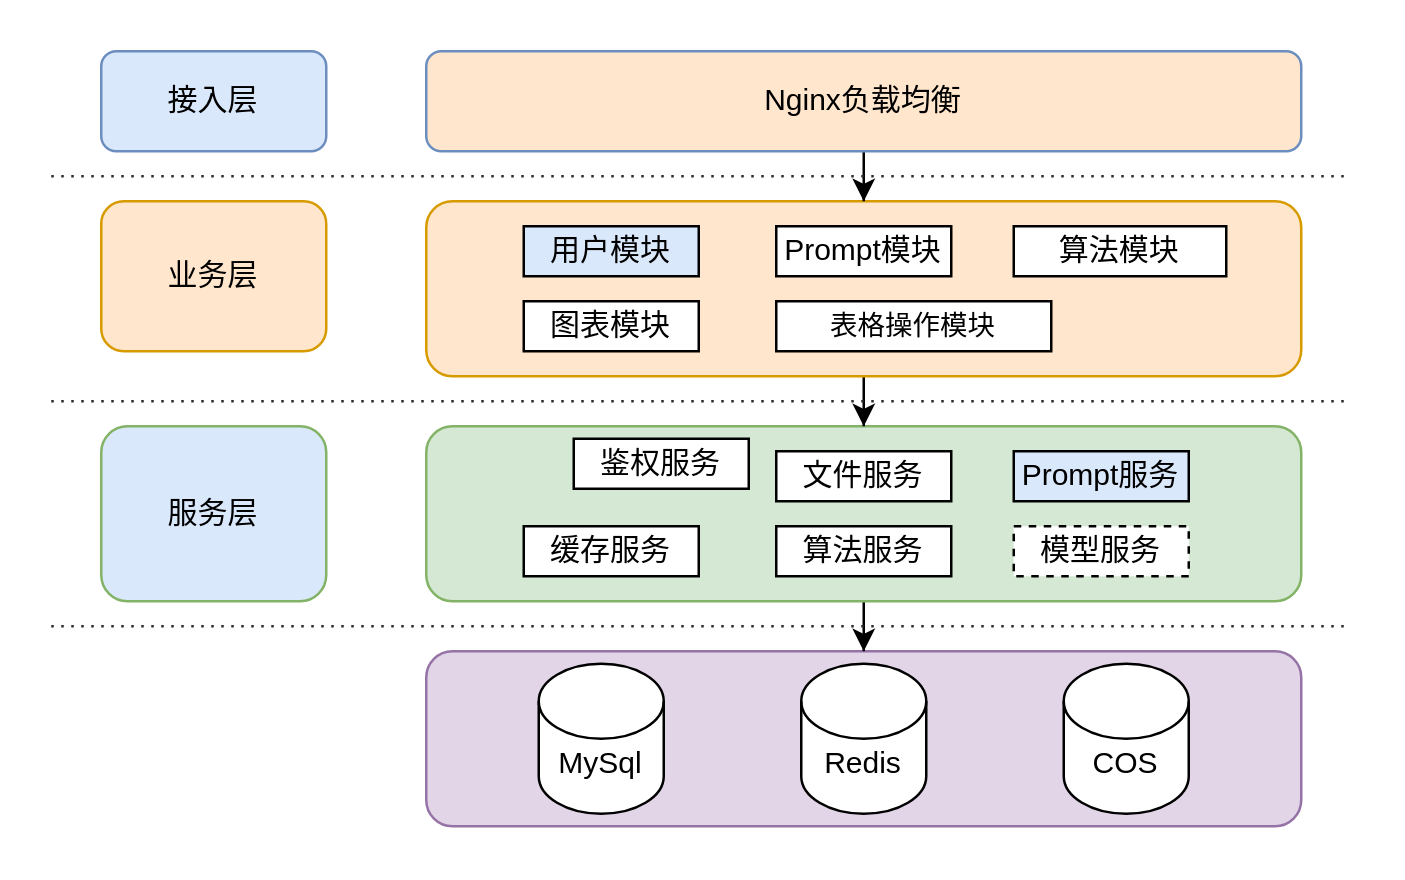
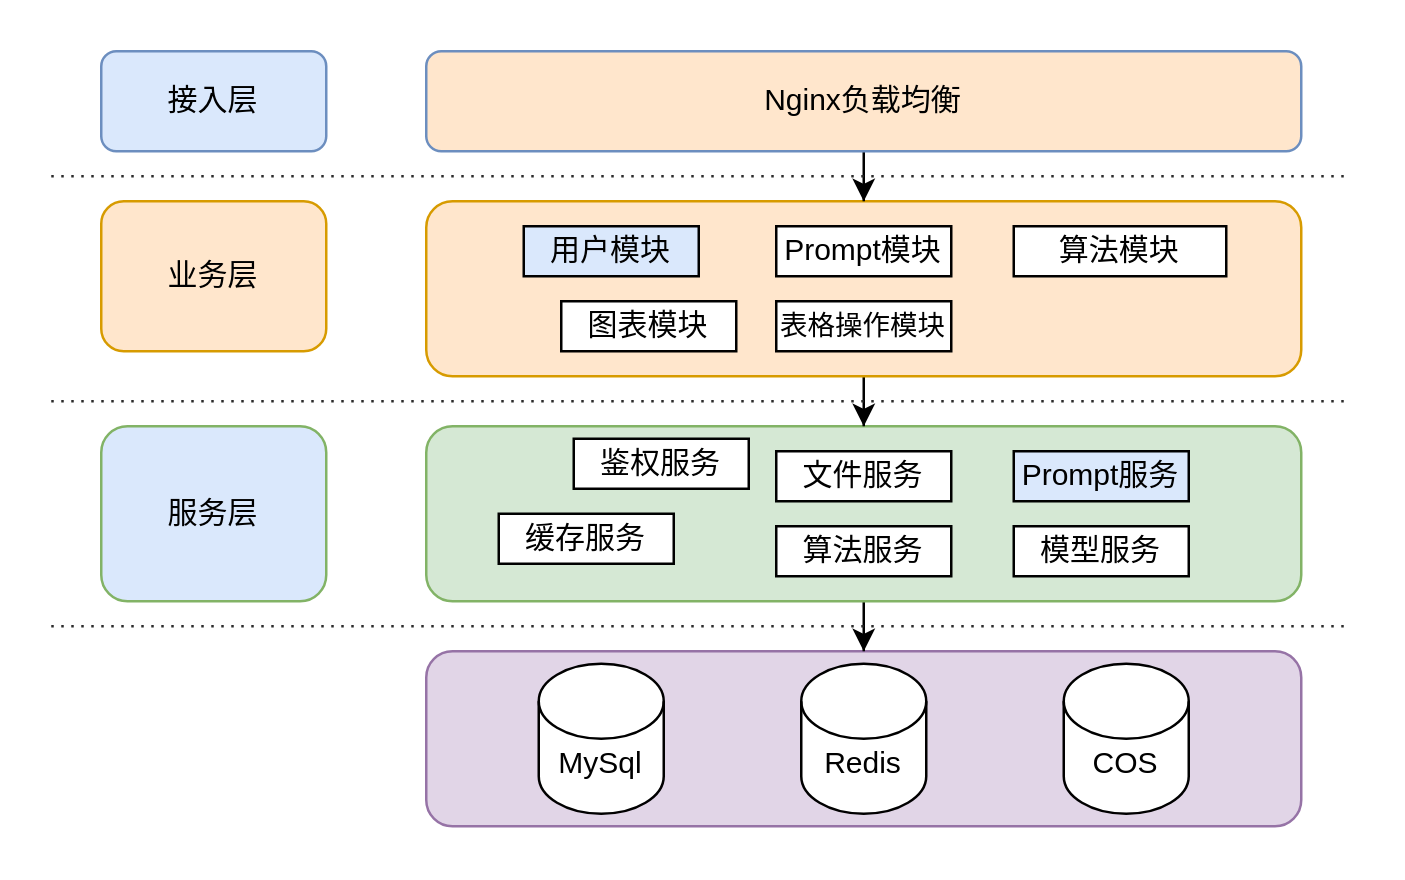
node "图表模块": moved (611, 326) -> (649, 326)
node "表格操作模块": size 275x50 -> 175x50
node "缓存服务": moved (611, 551) -> (586, 539)
node "模型服务": style dashed -> solid
